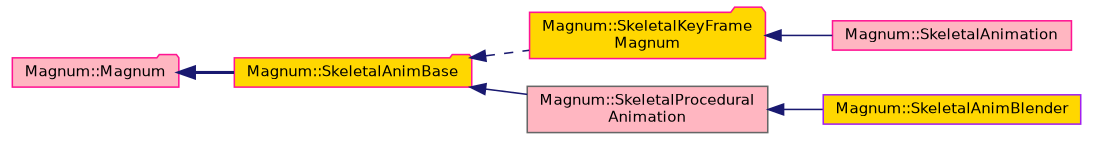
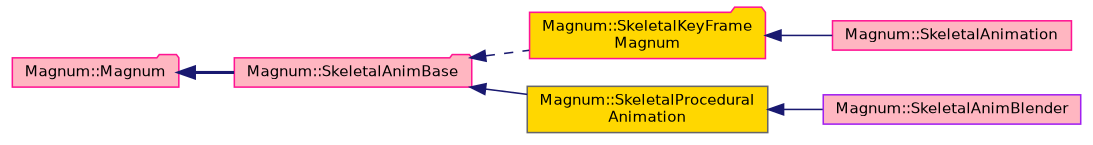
node "Magnum::SkeletalAnimBase": fillcolor gold -> lightpink
node "Magnum::SkeletalProcedural Animation": fillcolor lightpink -> gold
node "Magnum::SkeletalAnimBlender": fillcolor gold -> lightpink
